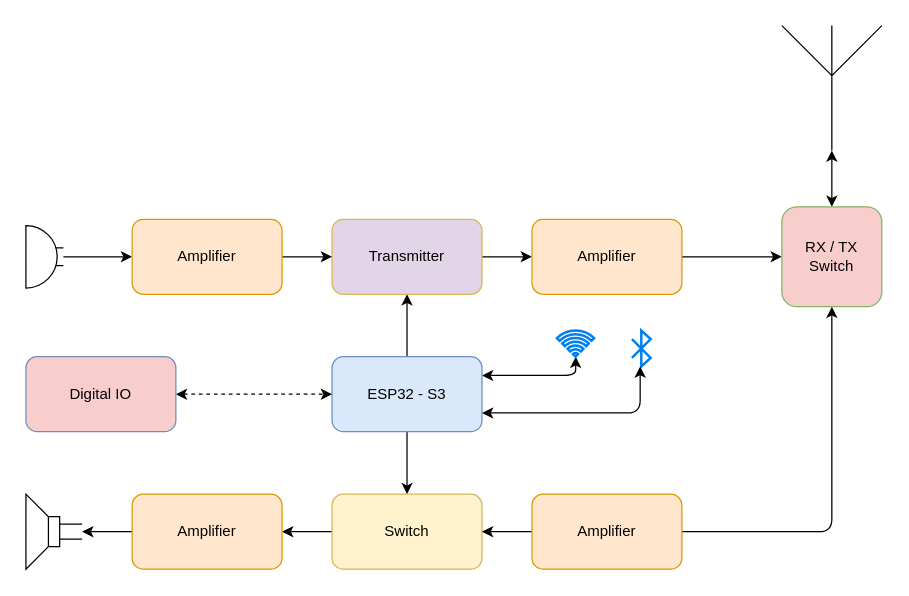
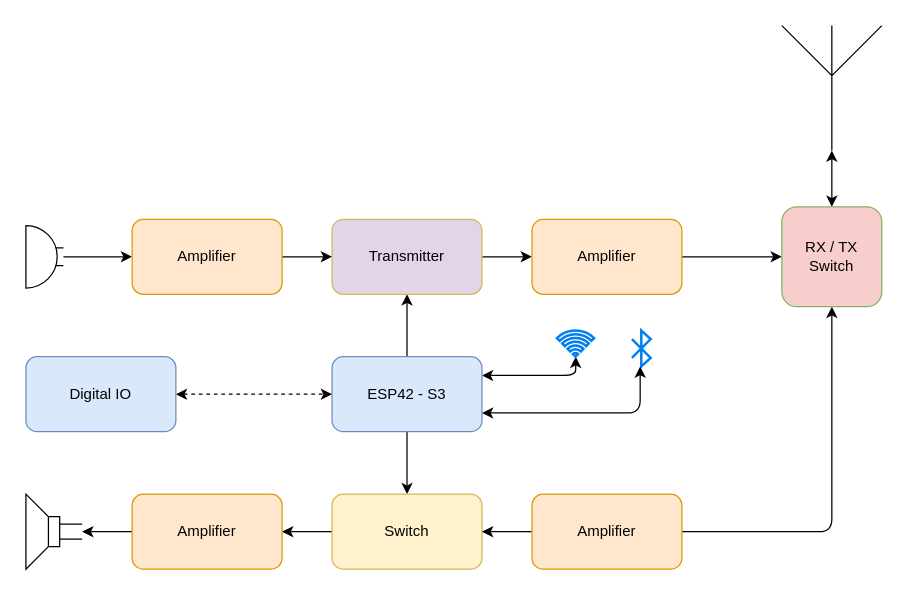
node "Digital IO": fillcolor #f8cecc -> #dae8fc
node "ESP32 - S3": label "ESP32 - S3" -> "ESP42 - S3"
